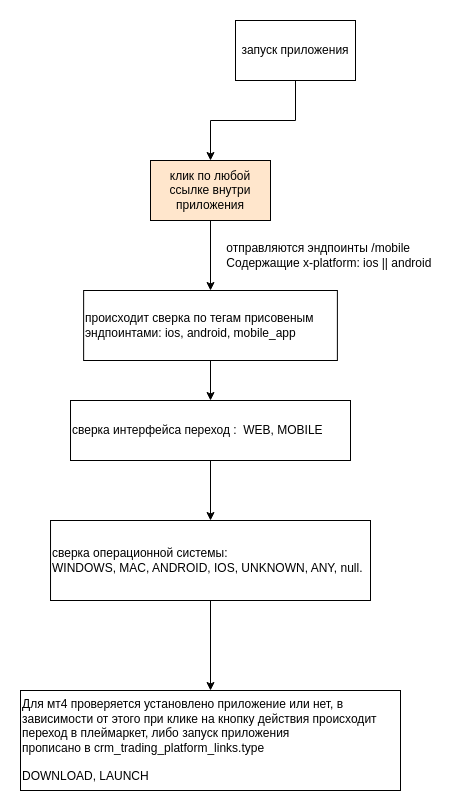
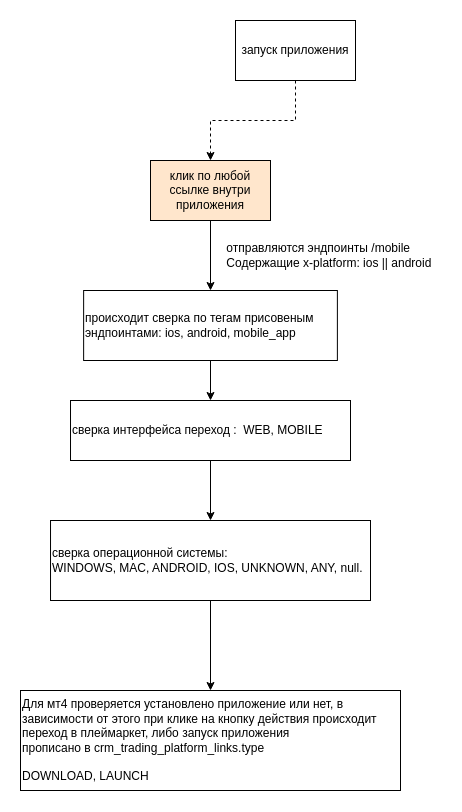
edge "запуск приложения" -> "клик по любой ссылке внутри приложения": style solid -> dashed
